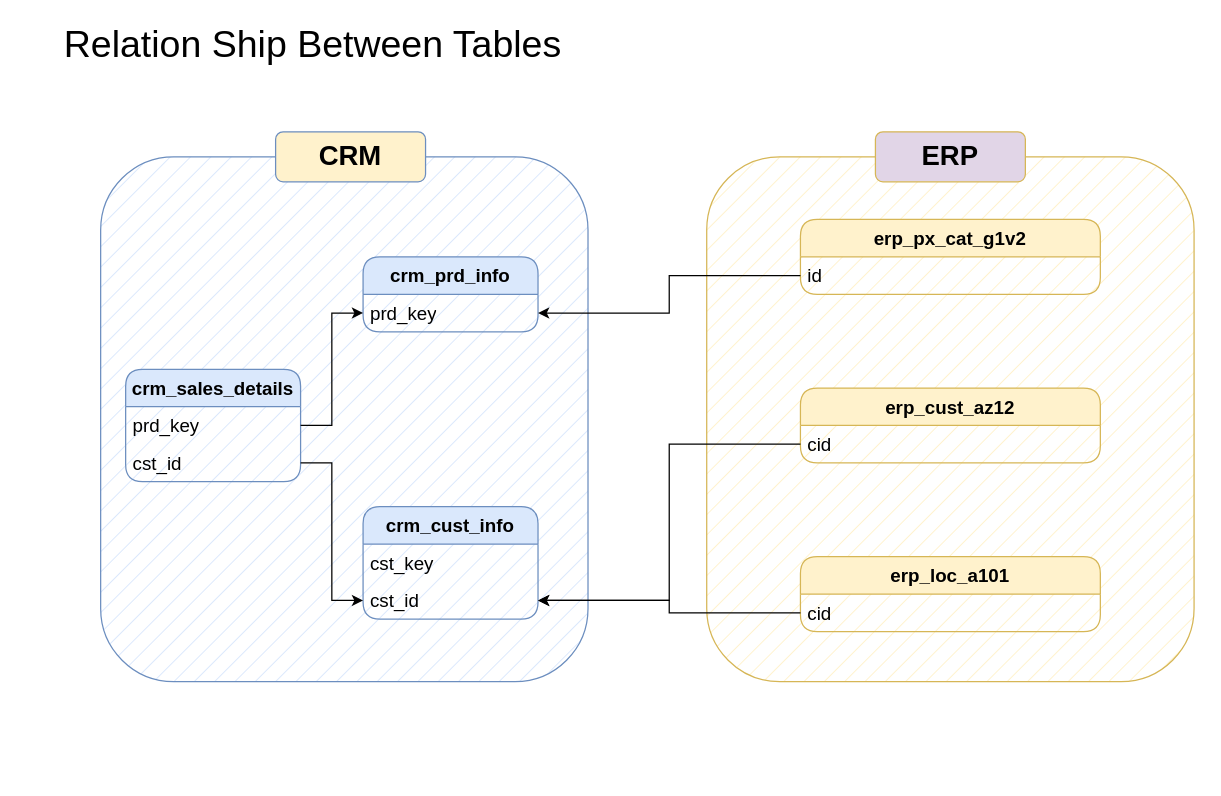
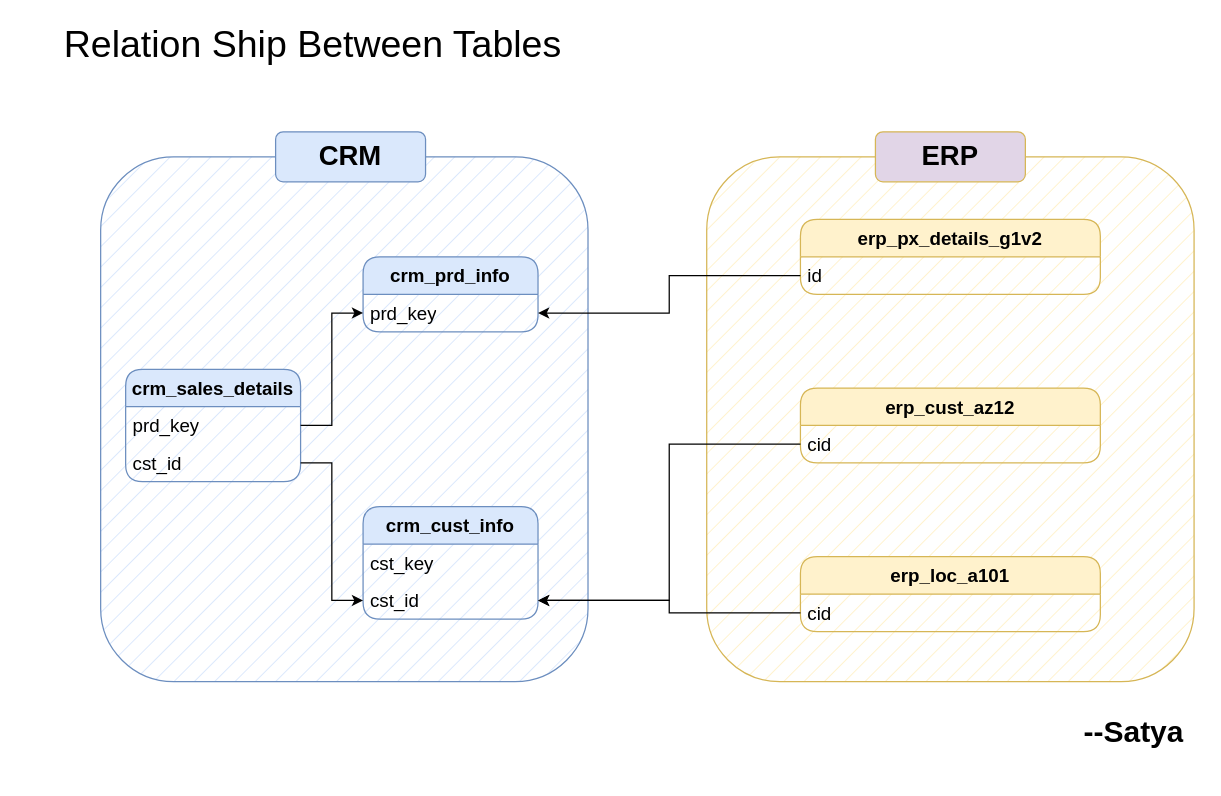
node "CRM": fillcolor #fff2cc -> #dae8fc
node "erp_px_cat_g1v2": label "erp_px_cat_g1v2" -> "erp_px_details_g1v2"
node "--Satya": added
